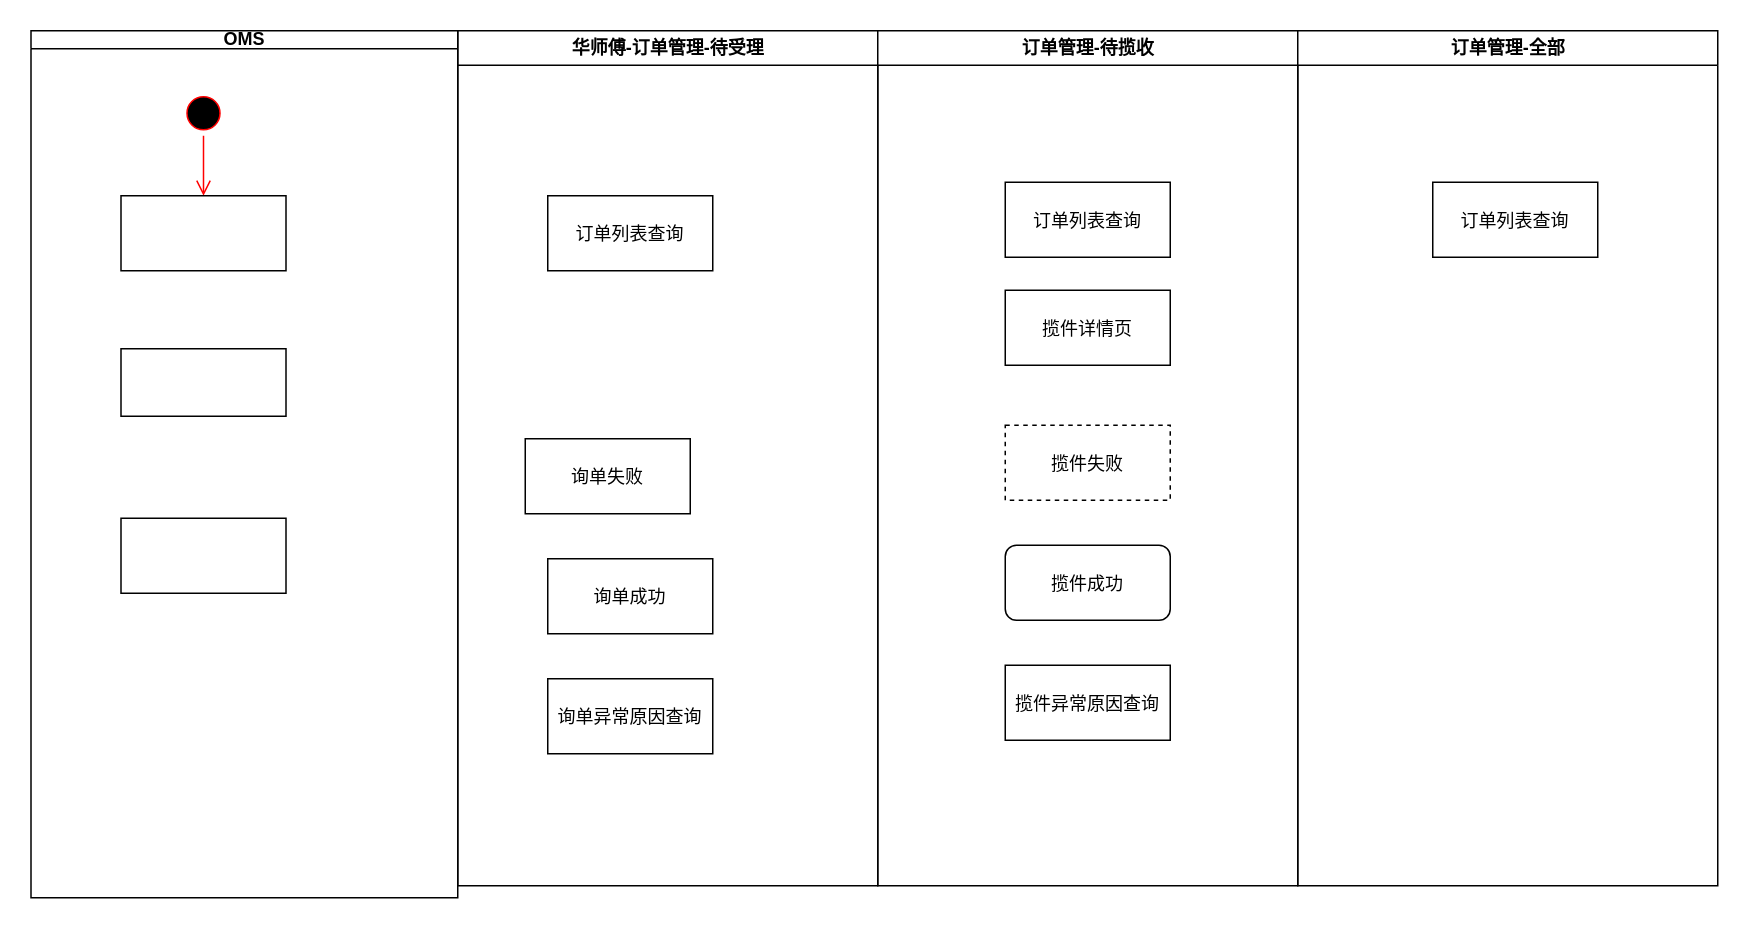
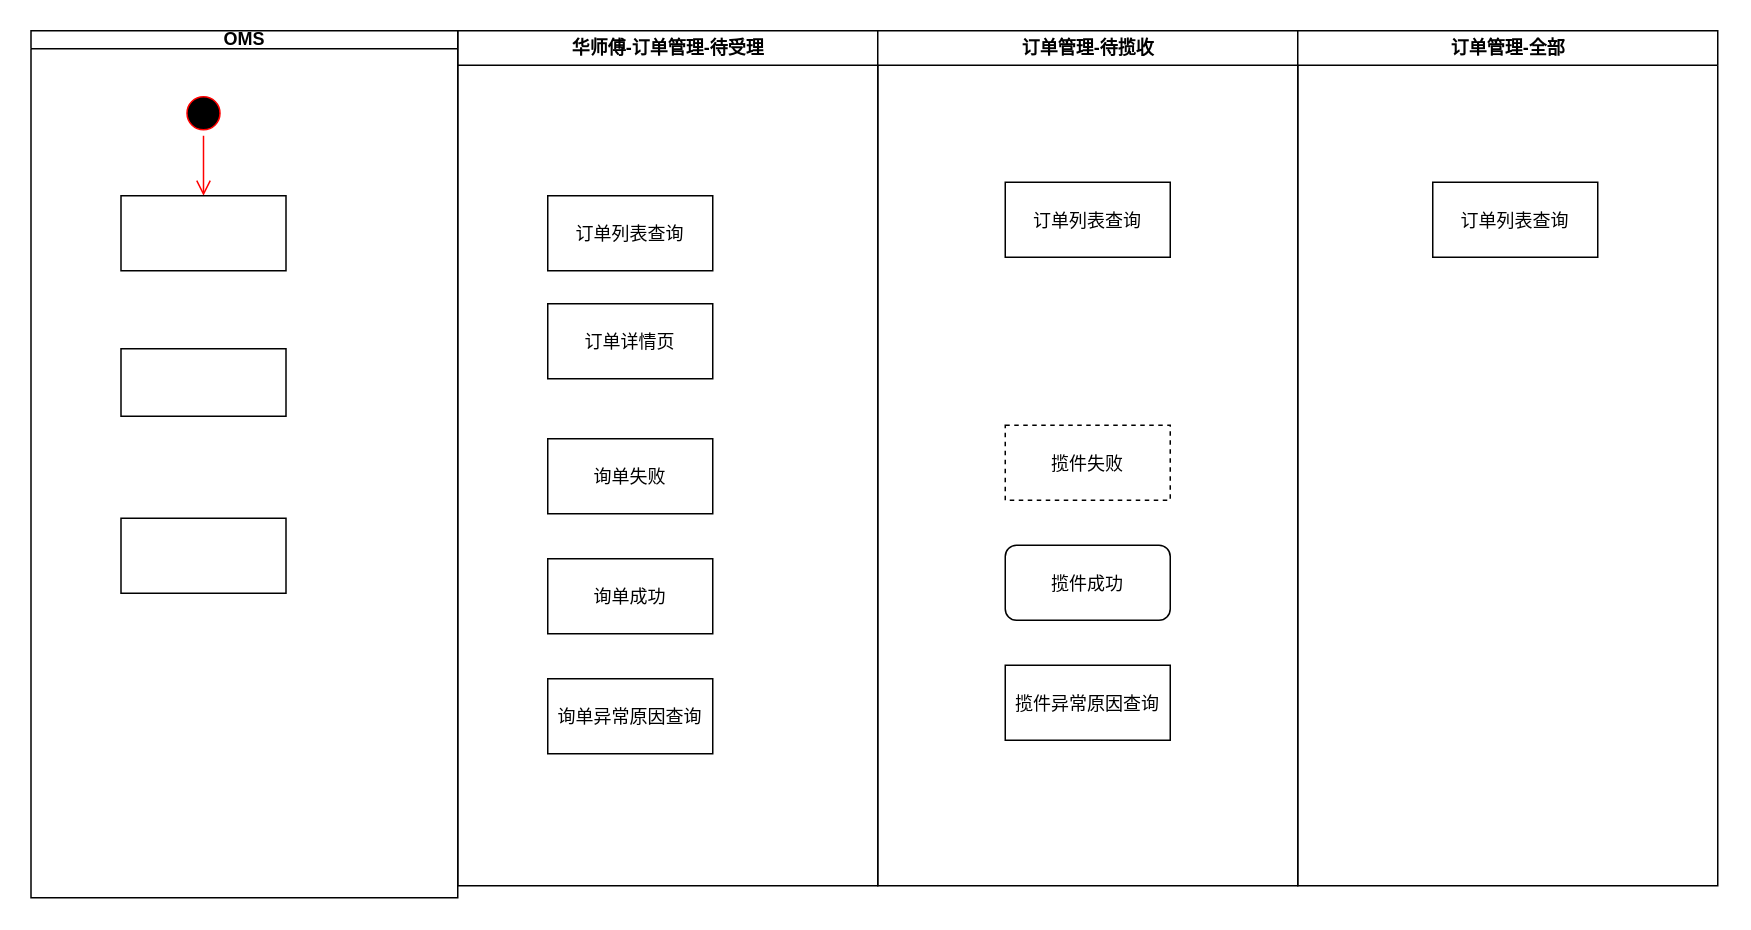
node "揽件详情页": removed
node "订单详情页": added
node "询单失败": moved (608, 476) -> (630, 476)
